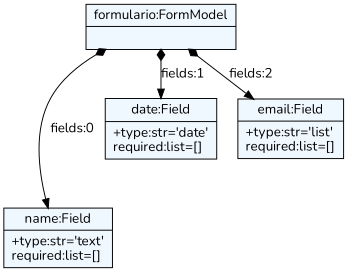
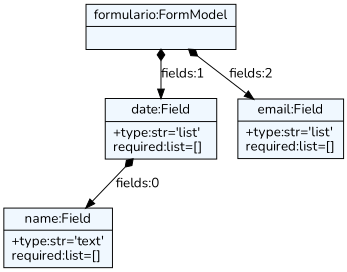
edge "formulario:FormModel" -- "name:Field": now "date:Field" -- "name:Field"
node "date:Field": text "+type:str='date'" -> "+type:str='list'"
